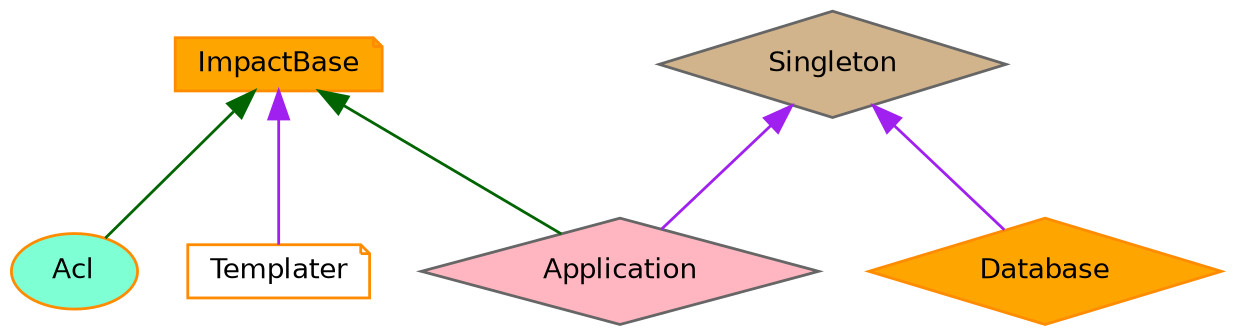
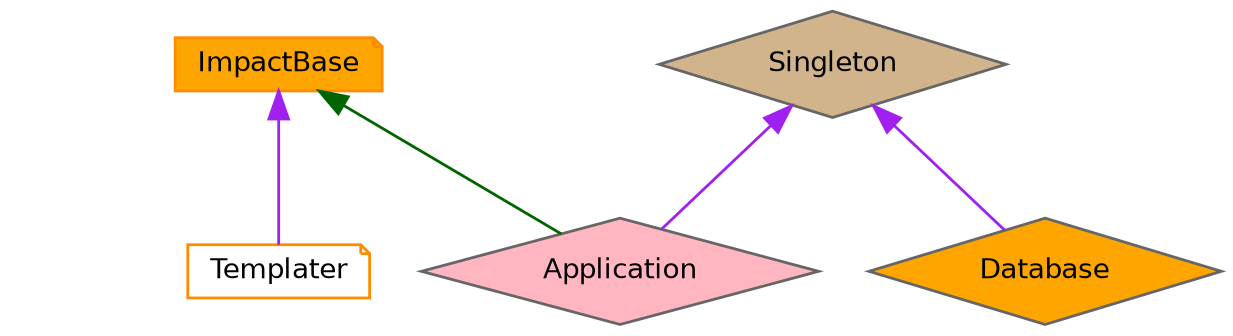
node "Acl": removed
node "Database": color darkorange -> gray40
